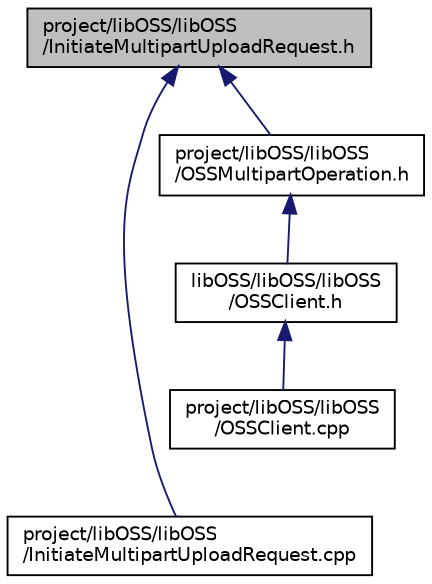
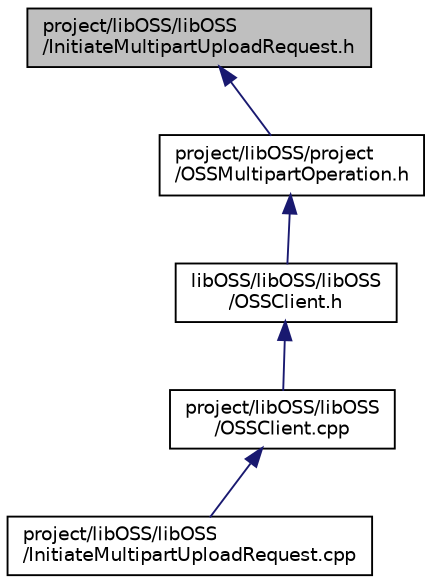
node "project/libOSS/libOSS /OSSMultipartOperation.h": label "project/libOSS/libOSS /OSSMultipartOperation.h" -> "project/libOSS/project /OSSMultipartOperation.h"
edge "project/libOSS/libOSS /InitiateMultipartUploadRequest.cpp" -> "project/libOSS/libOSS /InitiateMultipartUploadRequest.h": now "project/libOSS/libOSS /InitiateMultipartUploadRequest.cpp" -> "project/libOSS/libOSS /OSSClient.cpp"
